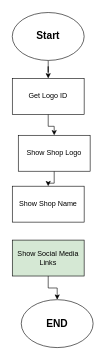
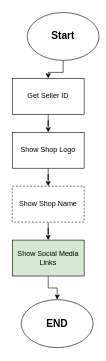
node "Start": moved (48, 36) -> (63, 36)
node "Get Logo ID": label "Get Logo ID" -> "Get Seller ID"
node "Show Shop Logo": moved (54, 153) -> (48, 150)
node "Show Shop Name": style solid -> dashed
edge "Show Shop Name" -> "Show Social Media Links": added
